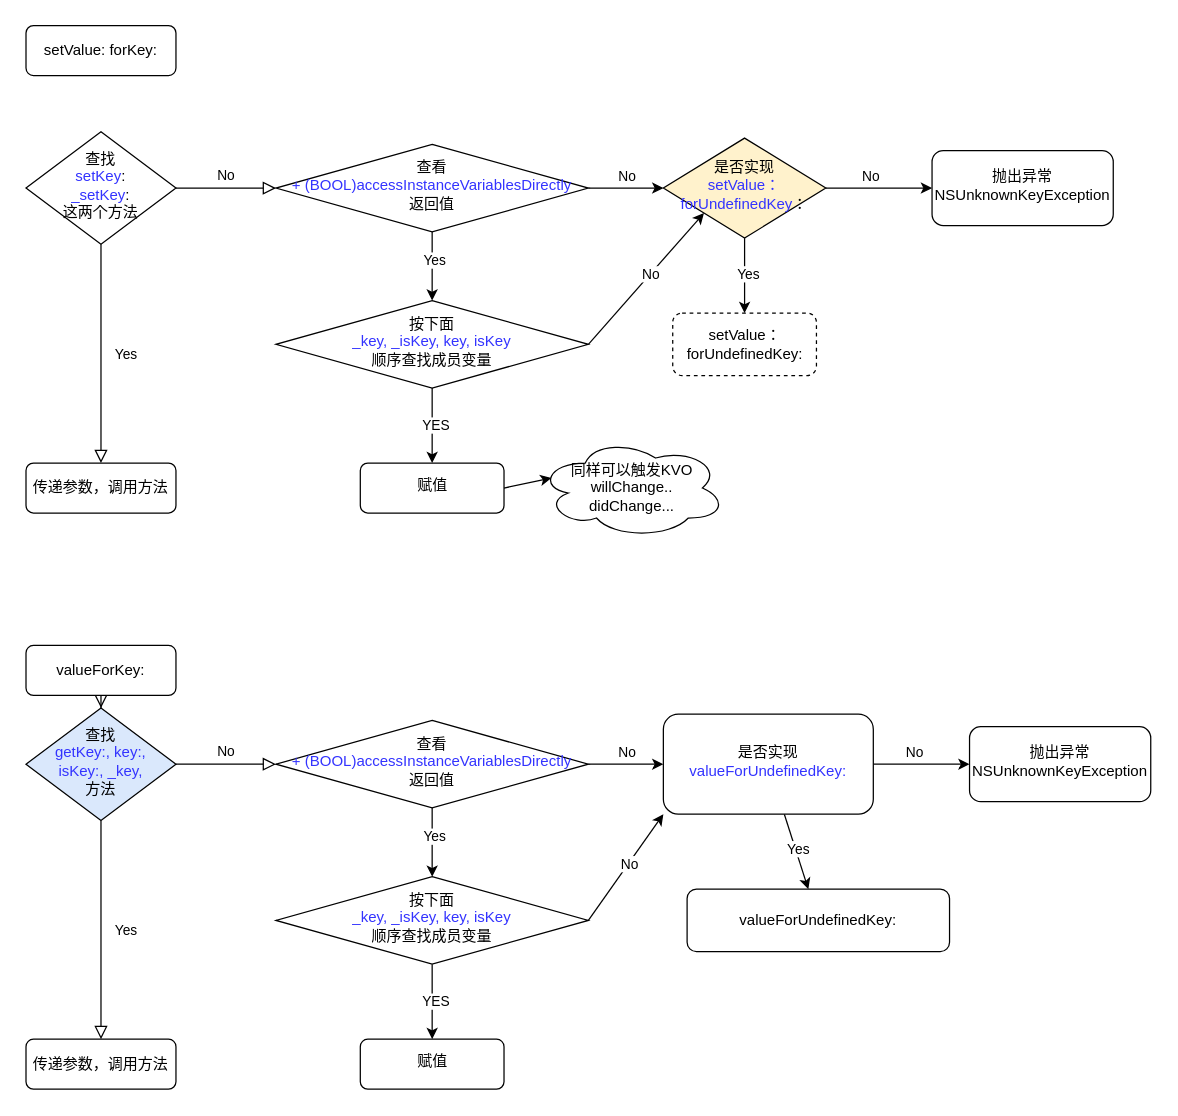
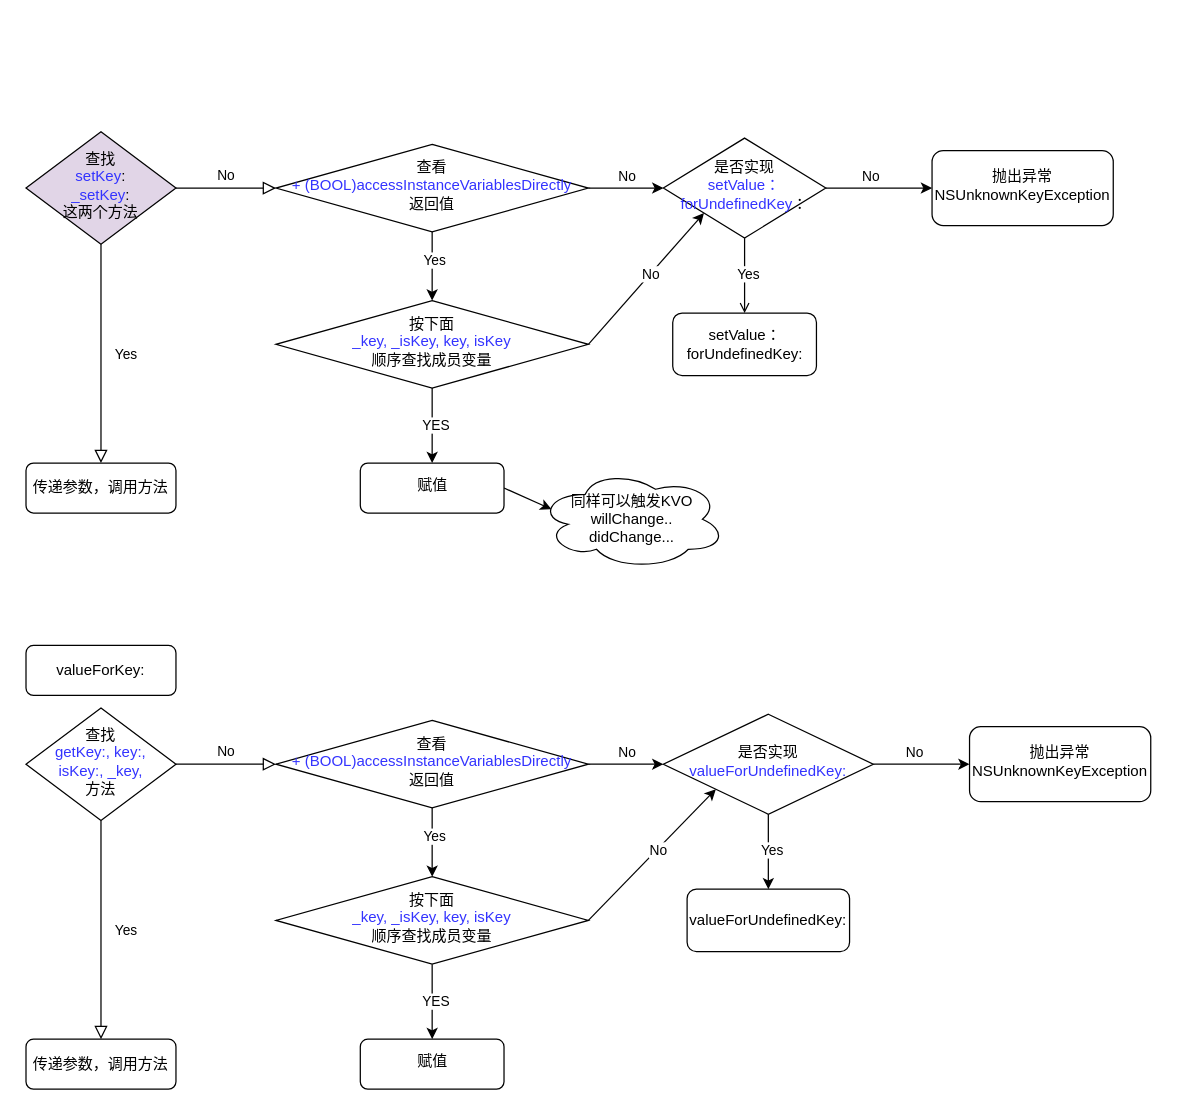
node "setValue: forKey:": removed
node "查找 setKey: _setKey: 这两个方法": fillcolor #ffffff -> #e1d5e7
node "是否实现 setValue：forUndefinedKey：": fillcolor #fff2cc -> #ffffff
edge "是否实现 setValue：forUndefinedKey：" -> "setValue：forUndefinedKey:": arrowhead classic -> open
node "setValue：forUndefinedKey:": style dashed -> solid
node "同样可以触发KVO willChange.. didChange...": moved (632, 488) -> (632, 519)
edge "valueForKey:" -> "查找 getKey:, key:, isKey:, _key, 方法": removed
node "查找 getKey:, key:, isKey:, _key, 方法": fillcolor #dae8fc -> #ffffff
node "是否实现 valueForUndefinedKey:": shape rounded rectangle -> diamond
node "valueForUndefinedKey:": size 263x63 -> 163x63
